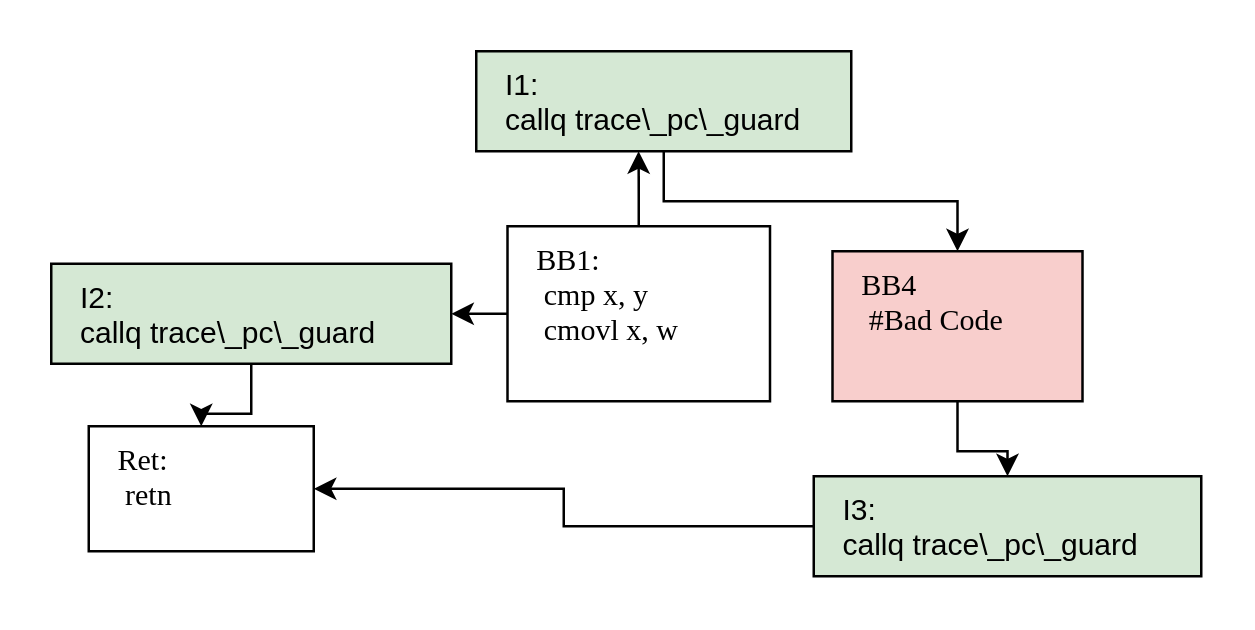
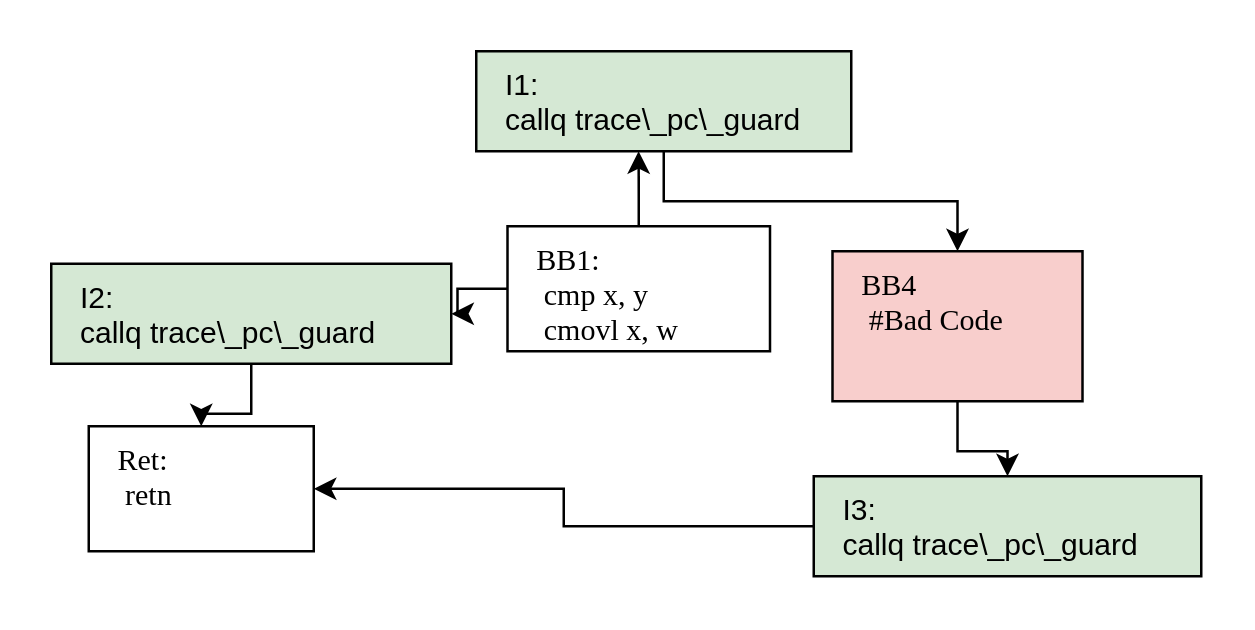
node "BB1: cmp x, y cmovl x, w": size 263x175 -> 263x125
